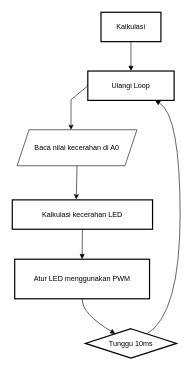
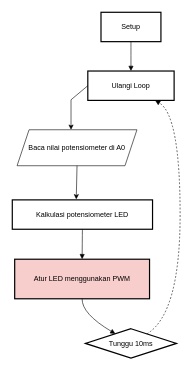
node "Kalkulasi": label "Kalkulasi" -> "Setup"
node "Baca nilai kecerahan di A0": label "Baca nilai kecerahan di A0" -> "Baca nilai potensiometer di A0"
node "Kalkulasi kecerahan LED": label "Kalkulasi kecerahan LED" -> "Kalkulasi potensiometer LED"
edge "Tunggu 10ms" -> "Ulangi Loop": style solid -> dashed
node "Atur LED menggunakan PWM": fillcolor #ffffff -> #f8cecc
